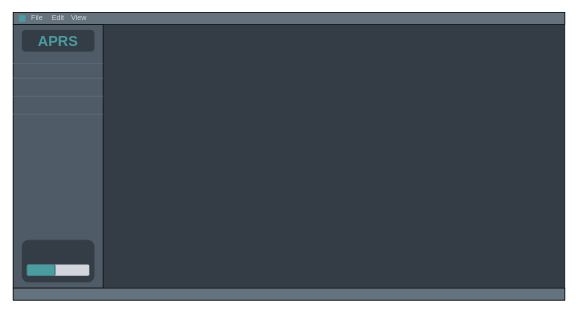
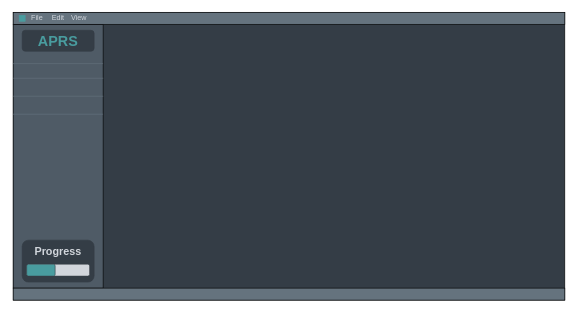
node "Progress": added
